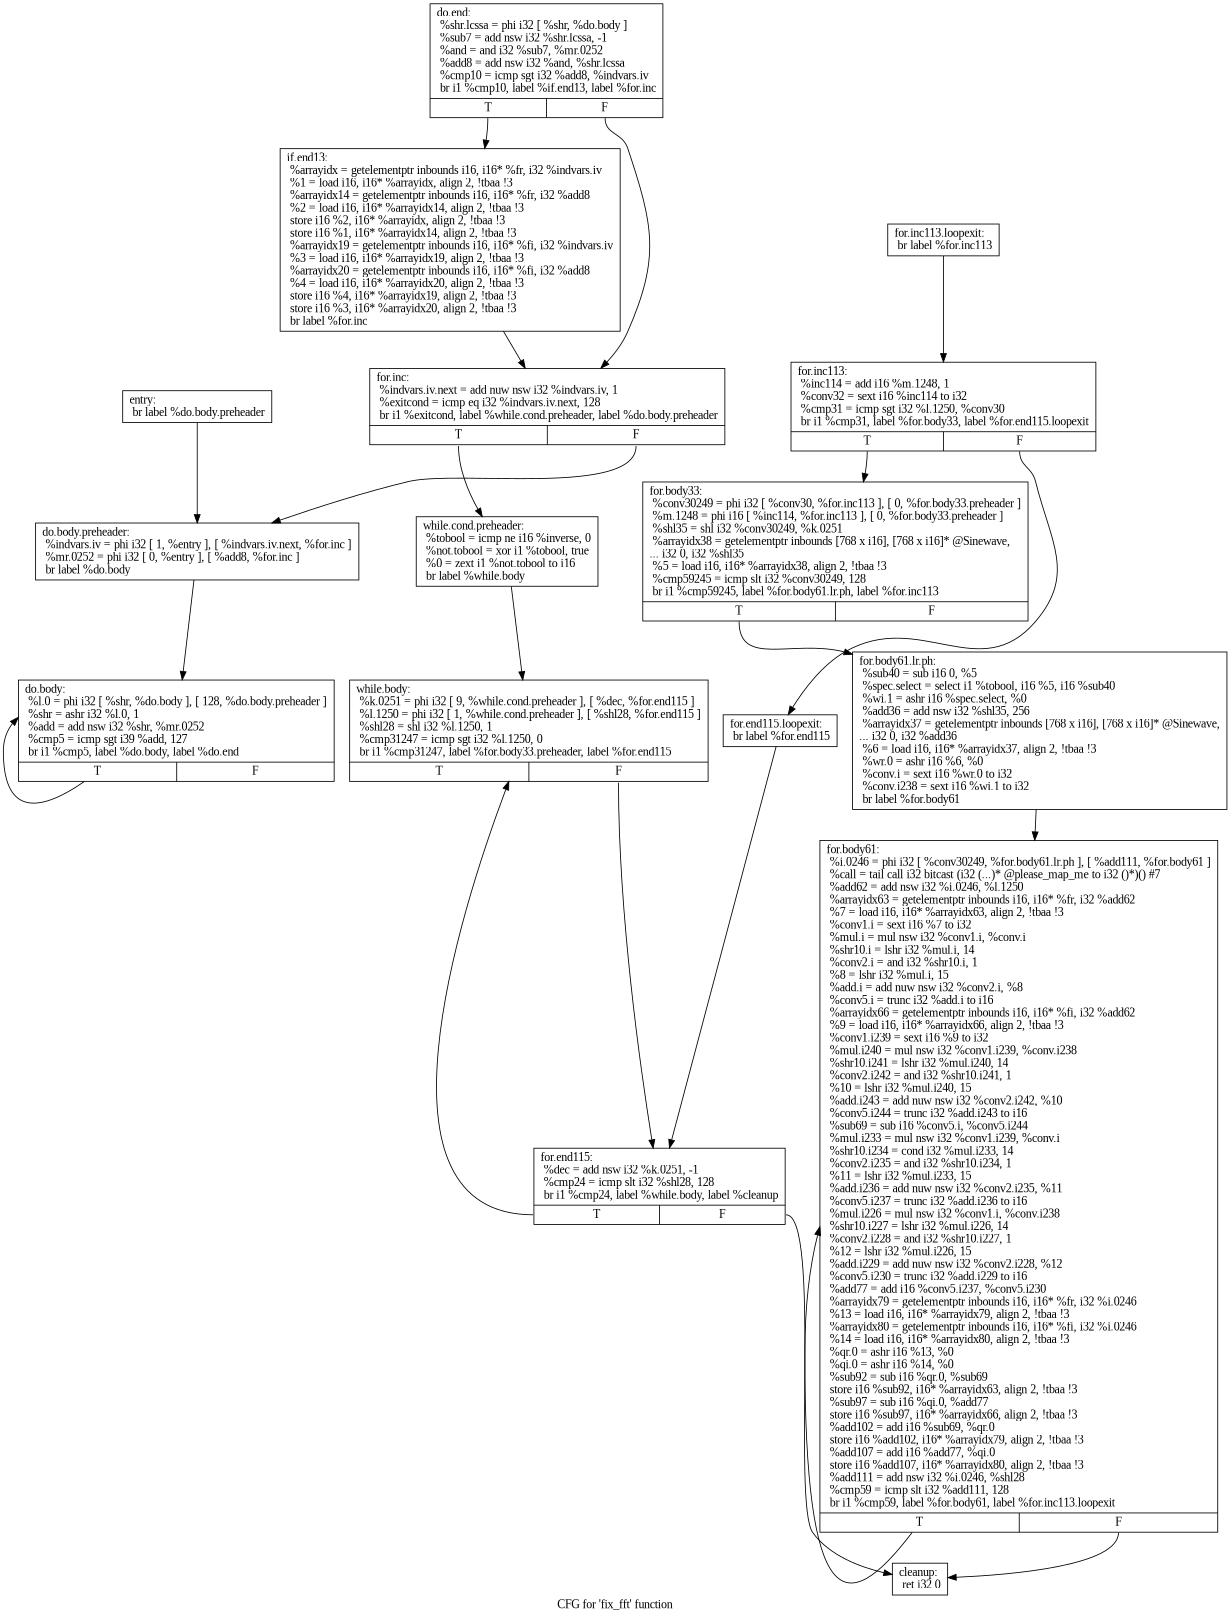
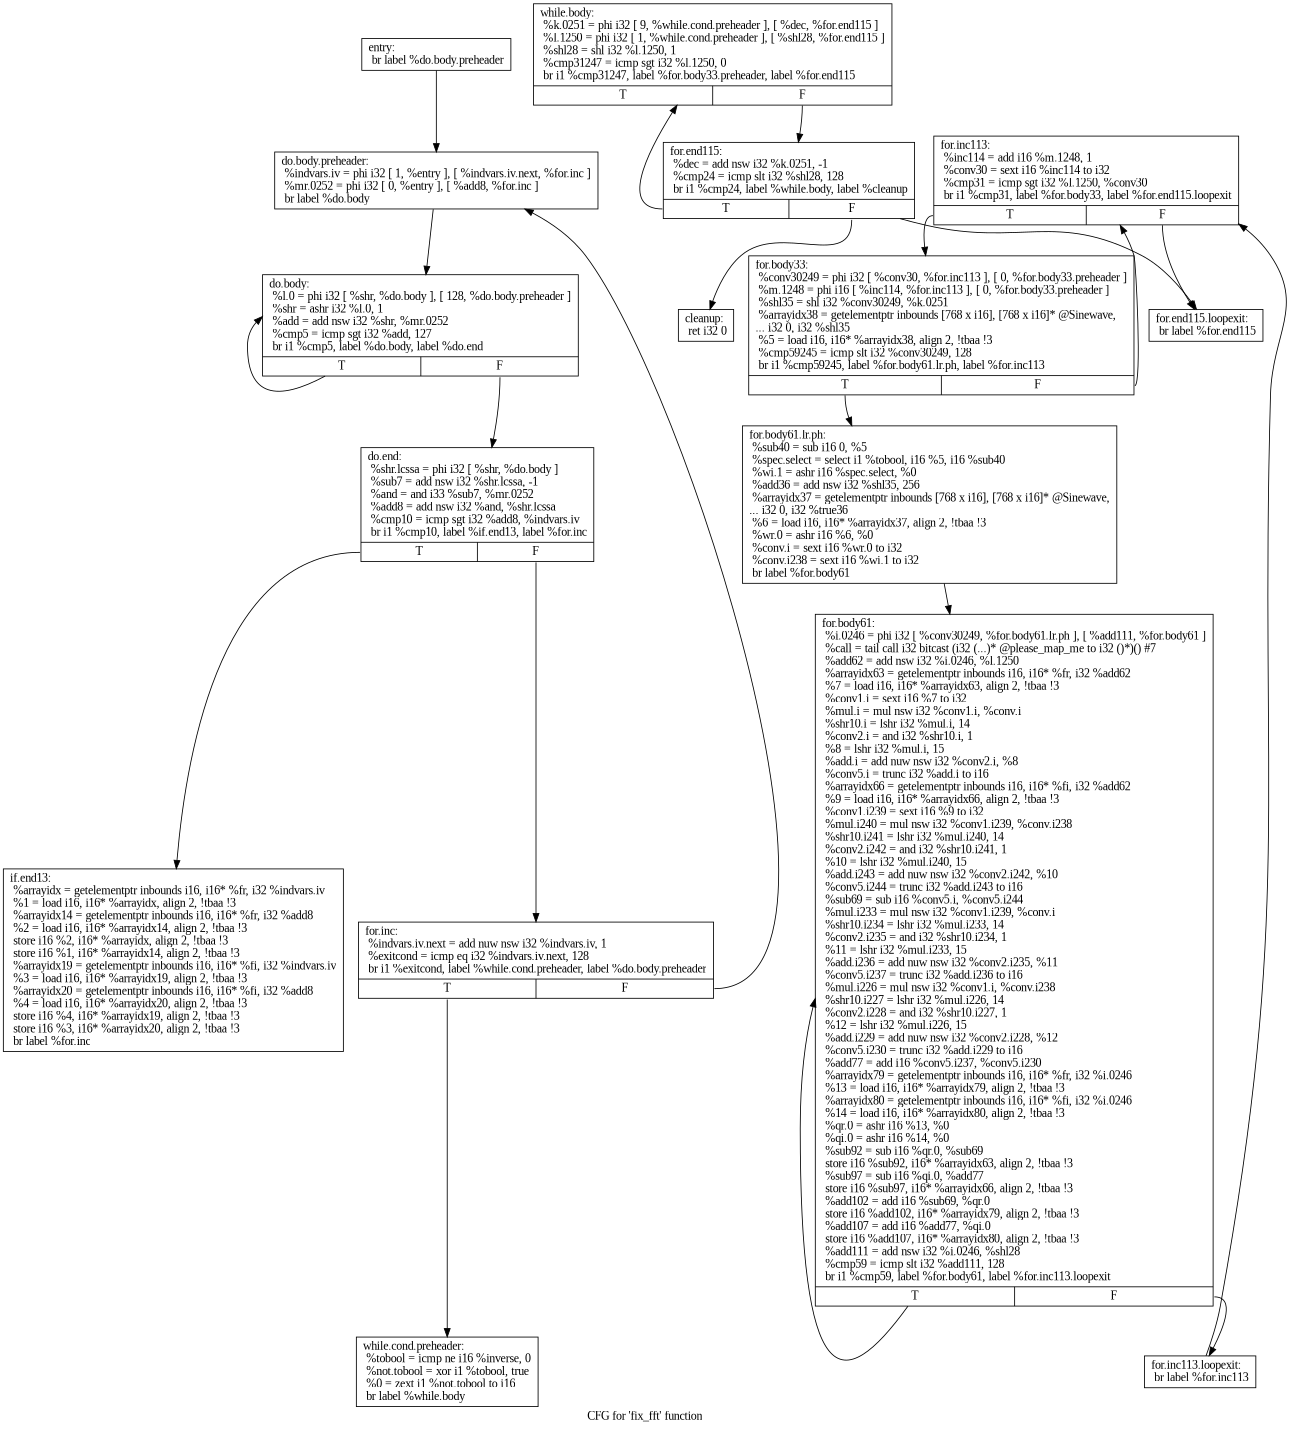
node "do.end:": text "%and = and i32 %sub7, %mr.0252" -> "%and = and i33 %sub7, %mr.0252"
edge "for.body33:" -> "for.inc113:": added
edge "if.end13:" -> "for.inc:": removed
node "for.inc113:": text "%conv32 = sext i16 %inc114 to i32" -> "%conv30 = sext i16 %inc114 to i32"
edge "do.body:" -> "do.end:": added
edge "while.cond.preheader:" -> "while.body:": removed
node "for.body61.lr.ph:": text "... i32 0, i32 %add36" -> "... i32 0, i32 %true36"
node "do.body:": text "%cmp5 = icmp sgt i39 %add, 127" -> "%cmp5 = icmp sgt i32 %add, 127"
edge "for.end115.loopexit:" -> "for.end115:": reversed
node "for.body61:": text "%shr10.i234 = cond i32 %mul.i233, 14" -> "%shr10.i234 = lshr i32 %mul.i233, 14"
edge "for.body61:" -> "cleanup:": now "for.body61:" -> "for.inc113.loopexit:"
